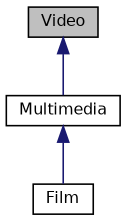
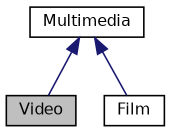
edge "Multimedia" -> "Video": reversed
